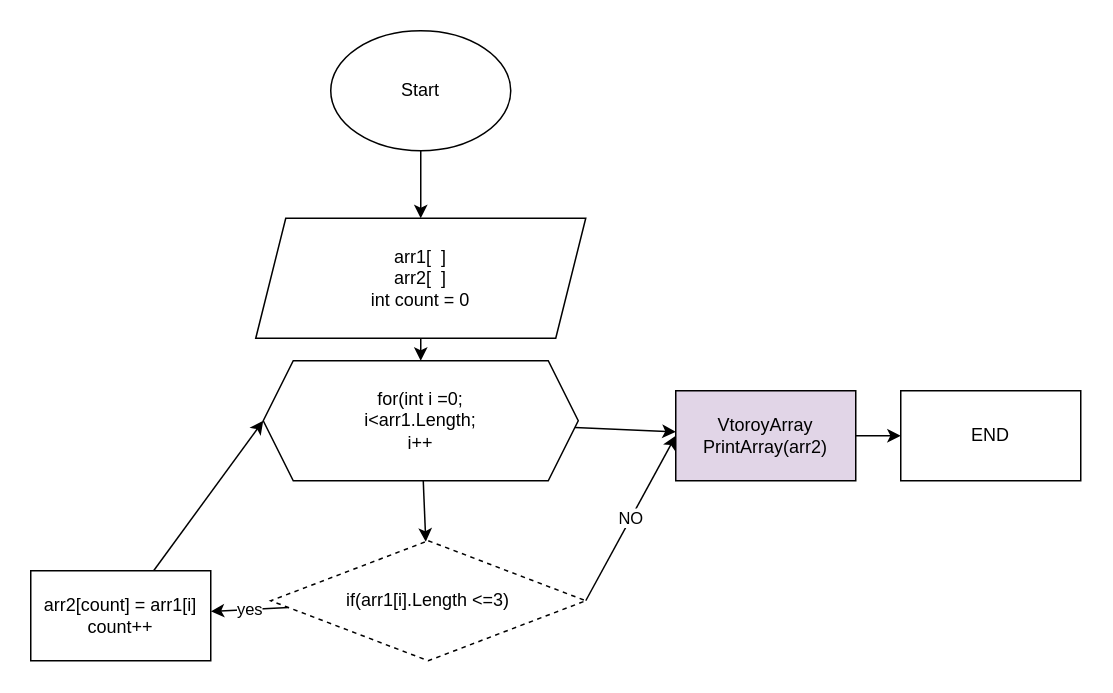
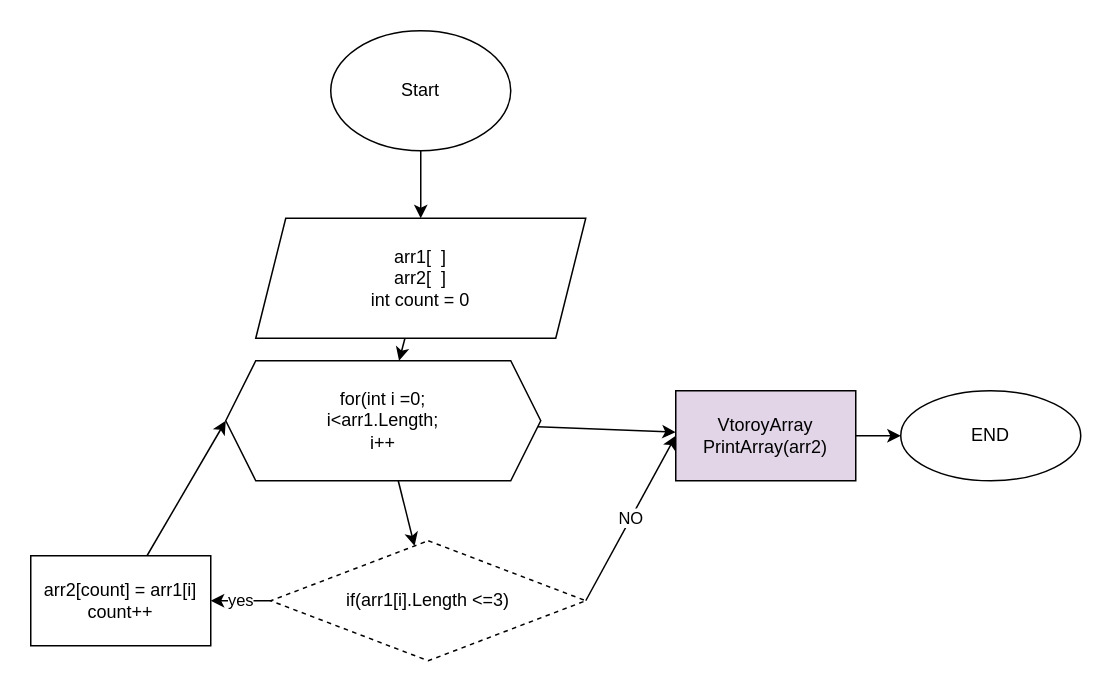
node "for(int i =0; i<arr1.Length; i++": moved (421, 421) -> (383, 421)
node "END": shape rectangle -> ellipse
node "arr2[count] = arr1[i] count++": moved (121, 616) -> (121, 601)
